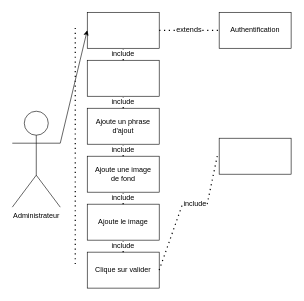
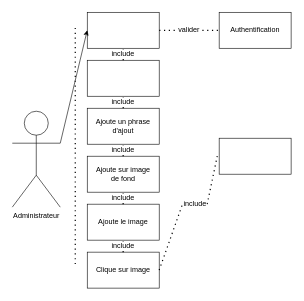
node "extends": label "extends" -> "valider"
node "Ajoute une image de fond": label "Ajoute une image de fond" -> "Ajoute sur image de fond"
node "Clique sur valider": label "Clique sur valider" -> "Clique sur image"
